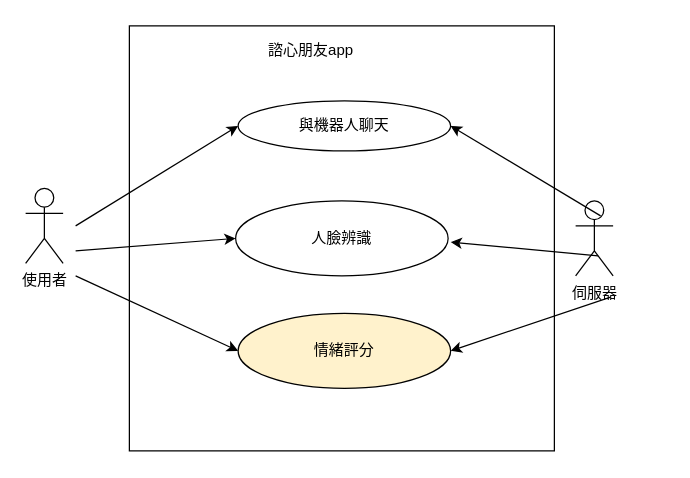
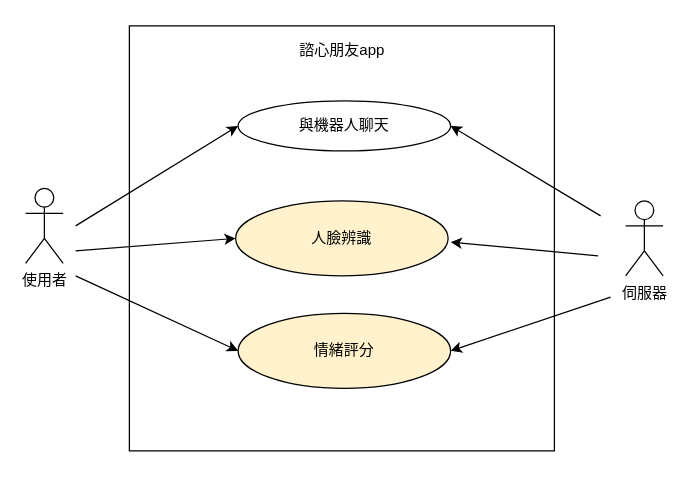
node "諮心朋友app": moved (311, 51) -> (342, 51)
node "人臉辨識": fillcolor #ffffff -> #fff2cc
node "伺服器": moved (594, 238) -> (644, 238)
